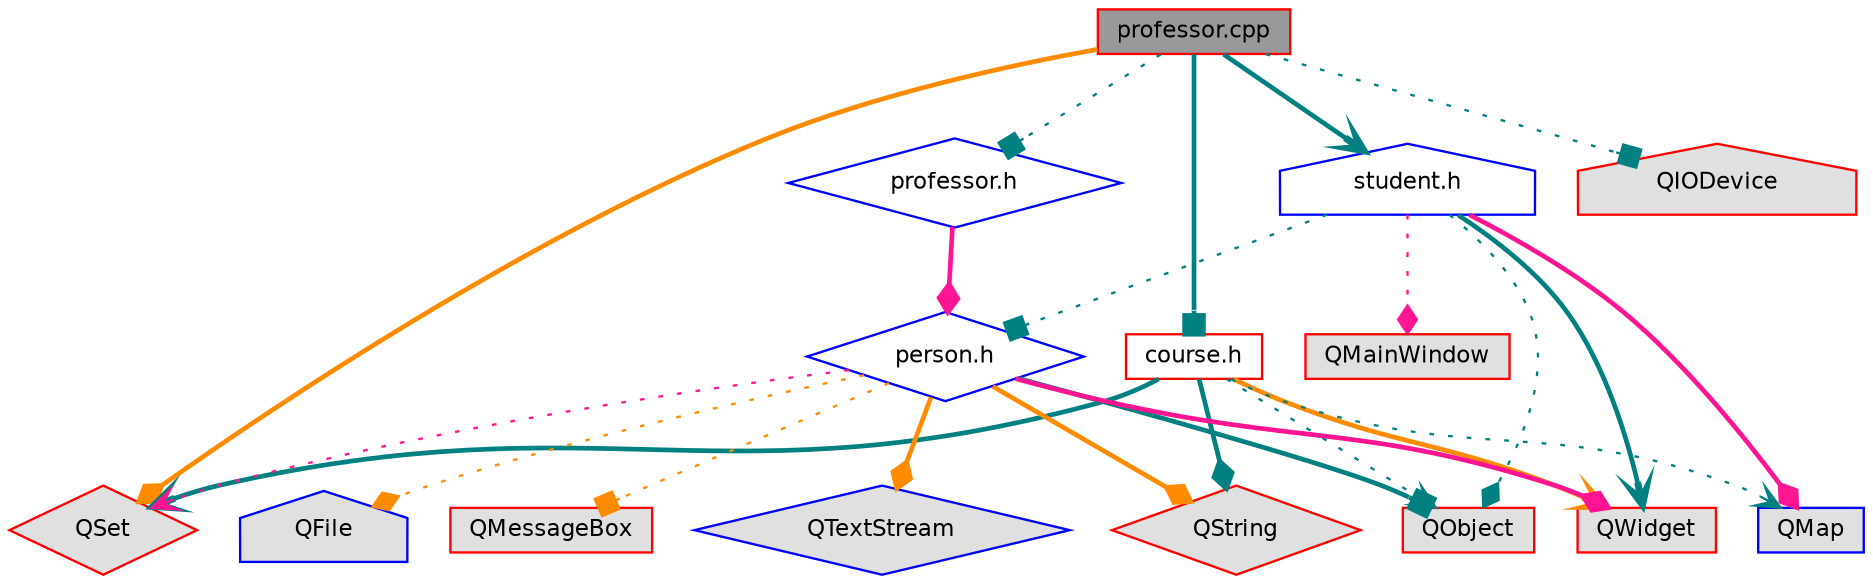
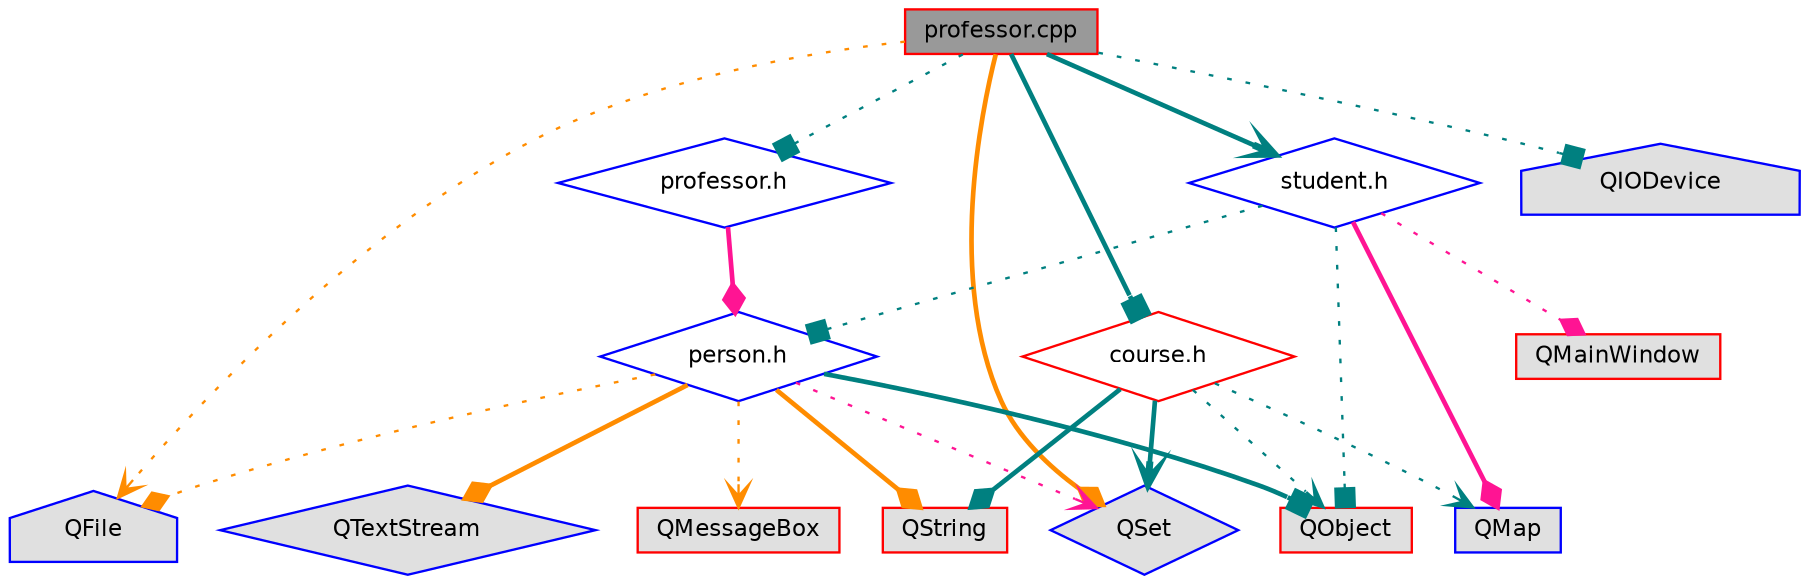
edge "professor.cpp" -> "QFile": added
node "student.h": shape house -> diamond
node "QIODevice": color red -> blue
edge "student.h" -> "QObject": arrowhead diamond -> box
node "course.h": shape box -> diamond
edge "person.h" -> "QMessageBox": arrowhead box -> vee
node "QSet": color red -> blue
node "QString": shape diamond -> box
node "QWidget": removed
